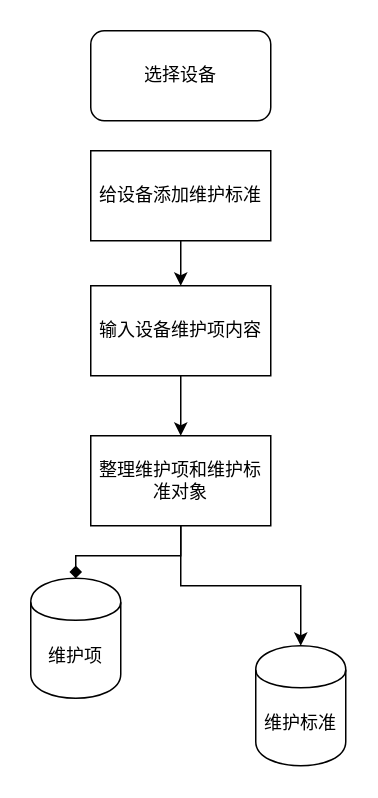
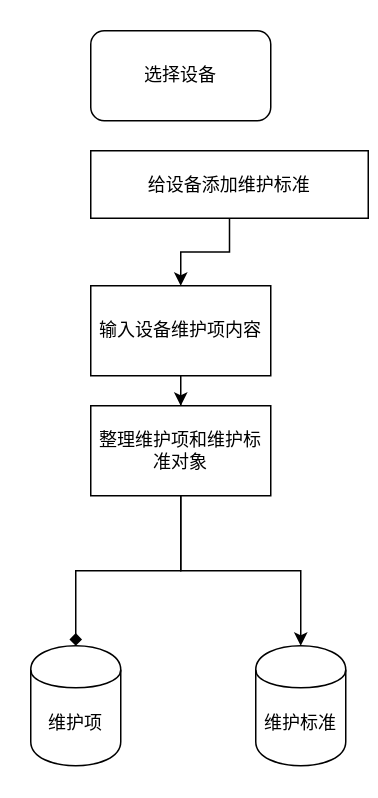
node "给设备添加维护标准": size 180x90 -> 278x68
node "整理维护项和维护标准对象": moved (181, 481) -> (181, 451)
node "维护项": moved (76, 638) -> (76, 706)
